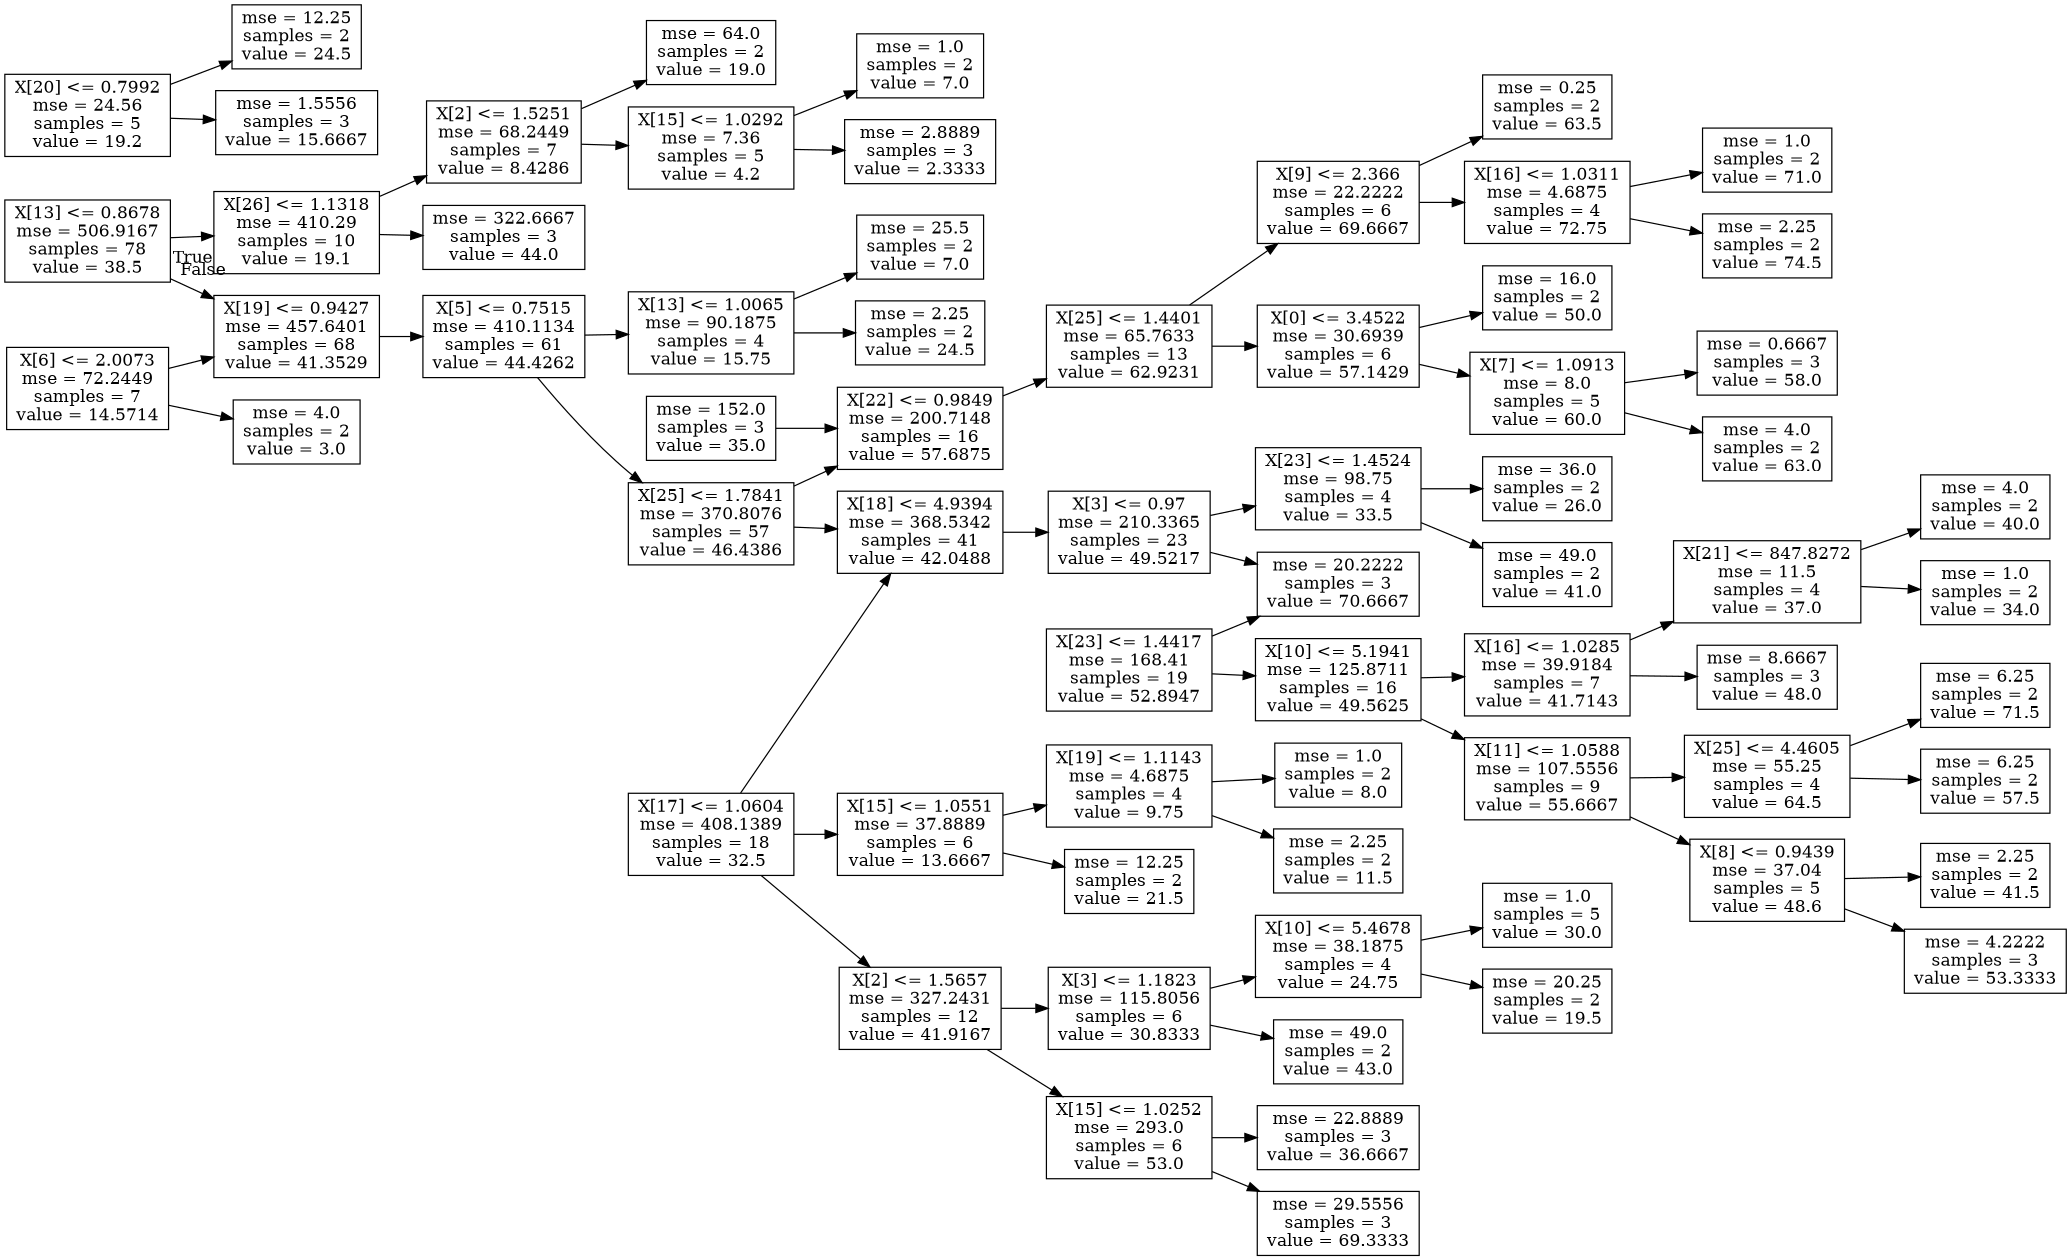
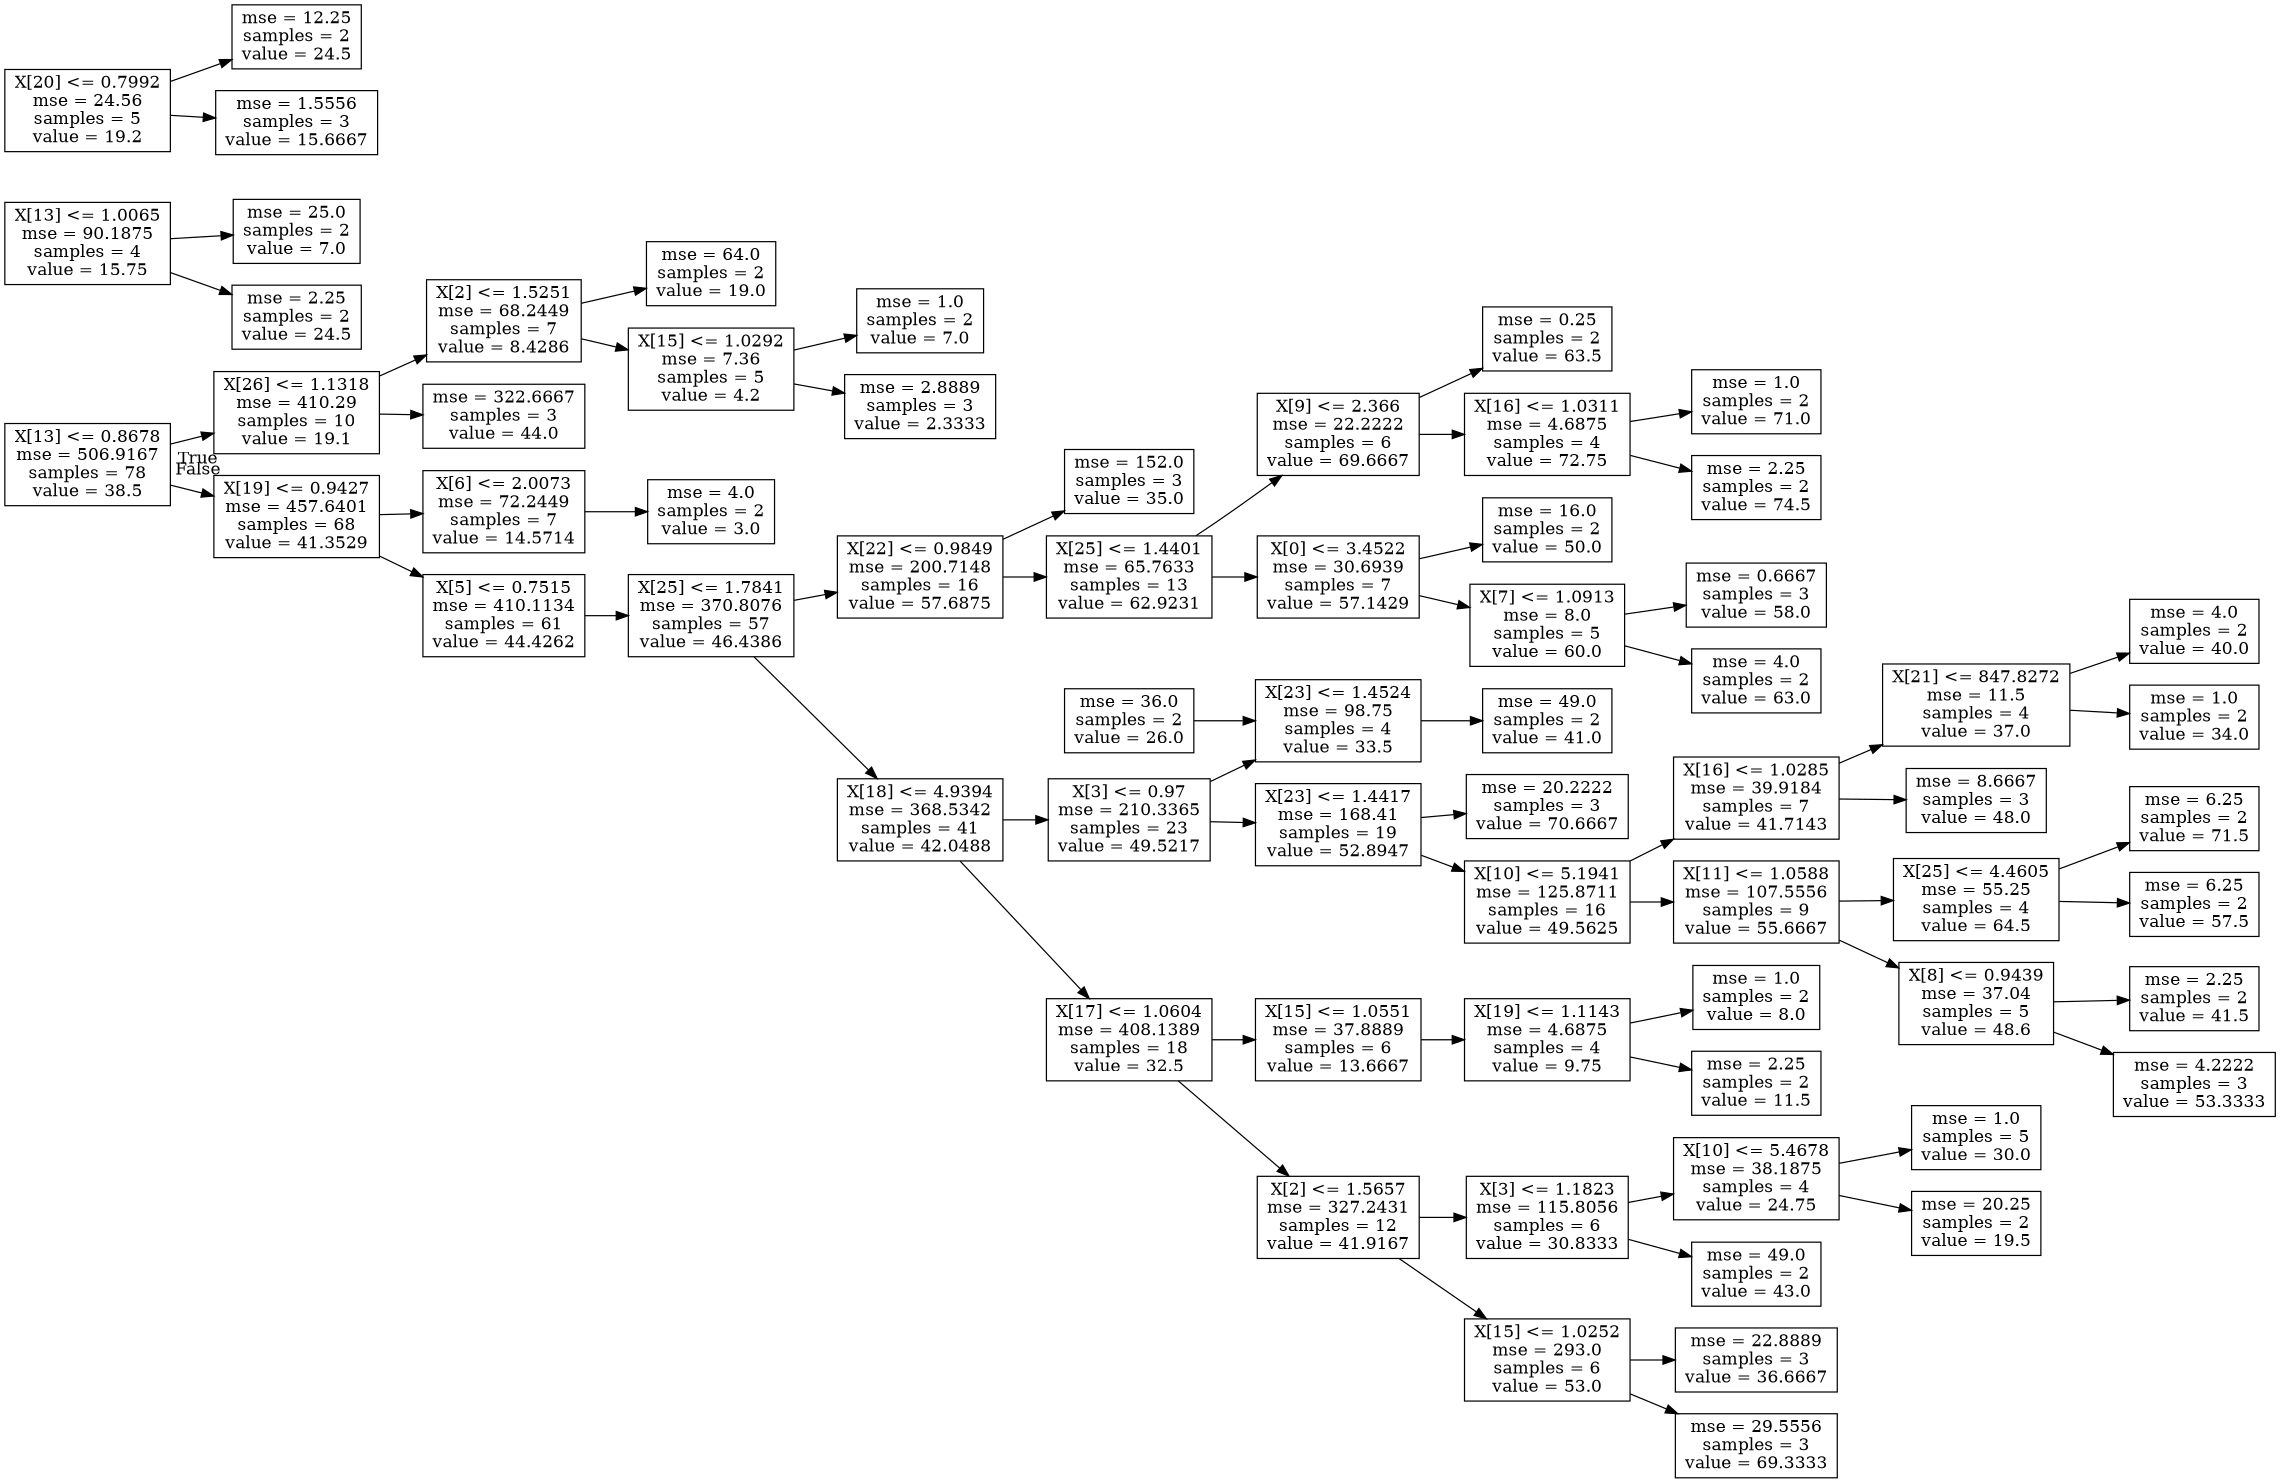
node "mse = 25.5 samples = 2 value = 7.0": label "mse = 25.5 samples = 2 value = 7.0" -> "mse = 25.0 samples = 2 value = 7.0"
edge "X[5] <= 0.7515 mse = 410.1134 samples = 61 value = 44.4262" -> "X[13] <= 1.0065 mse = 90.1875 samples = 4 value = 15.75": removed
node "X[0] <= 3.4522 mse = 30.6939 samples = 6 value = 57.1429": label "X[0] <= 3.4522 mse = 30.6939 samples = 6 value = 57.1429" -> "X[0] <= 3.4522 mse = 30.6939 samples = 7 value = 57.1429"
edge "X[6] <= 2.0073 mse = 72.2449 samples = 7 value = 14.5714" -> "X[19] <= 0.9427 mse = 457.6401 samples = 68 value = 41.3529": reversed
edge "mse = 152.0 samples = 3 value = 35.0" -> "X[22] <= 0.9849 mse = 200.7148 samples = 16 value = 57.6875": reversed
edge "X[23] <= 1.4524 mse = 98.75 samples = 4 value = 33.5" -> "mse = 36.0 samples = 2 value = 26.0": reversed
edge "X[3] <= 0.97 mse = 210.3365 samples = 23 value = 49.5217" -> "mse = 20.2222 samples = 3 value = 70.6667": now "X[3] <= 0.97 mse = 210.3365 samples = 23 value = 49.5217" -> "X[23] <= 1.4417 mse = 168.41 samples = 19 value = 52.8947"
edge "X[17] <= 1.0604 mse = 408.1389 samples = 18 value = 32.5" -> "X[18] <= 4.9394 mse = 368.5342 samples = 41 value = 42.0488": reversed
node "mse = 12.25 samples = 2 value = 21.5": removed
